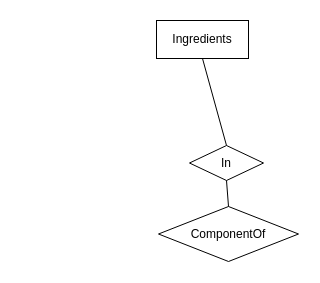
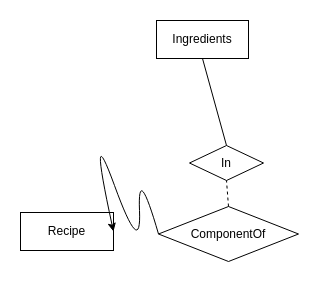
edge "In" -- "ComponentOf": style solid -> dashed
edge "ComponentOf" -> "Recipe": added
node "Recipe": added
